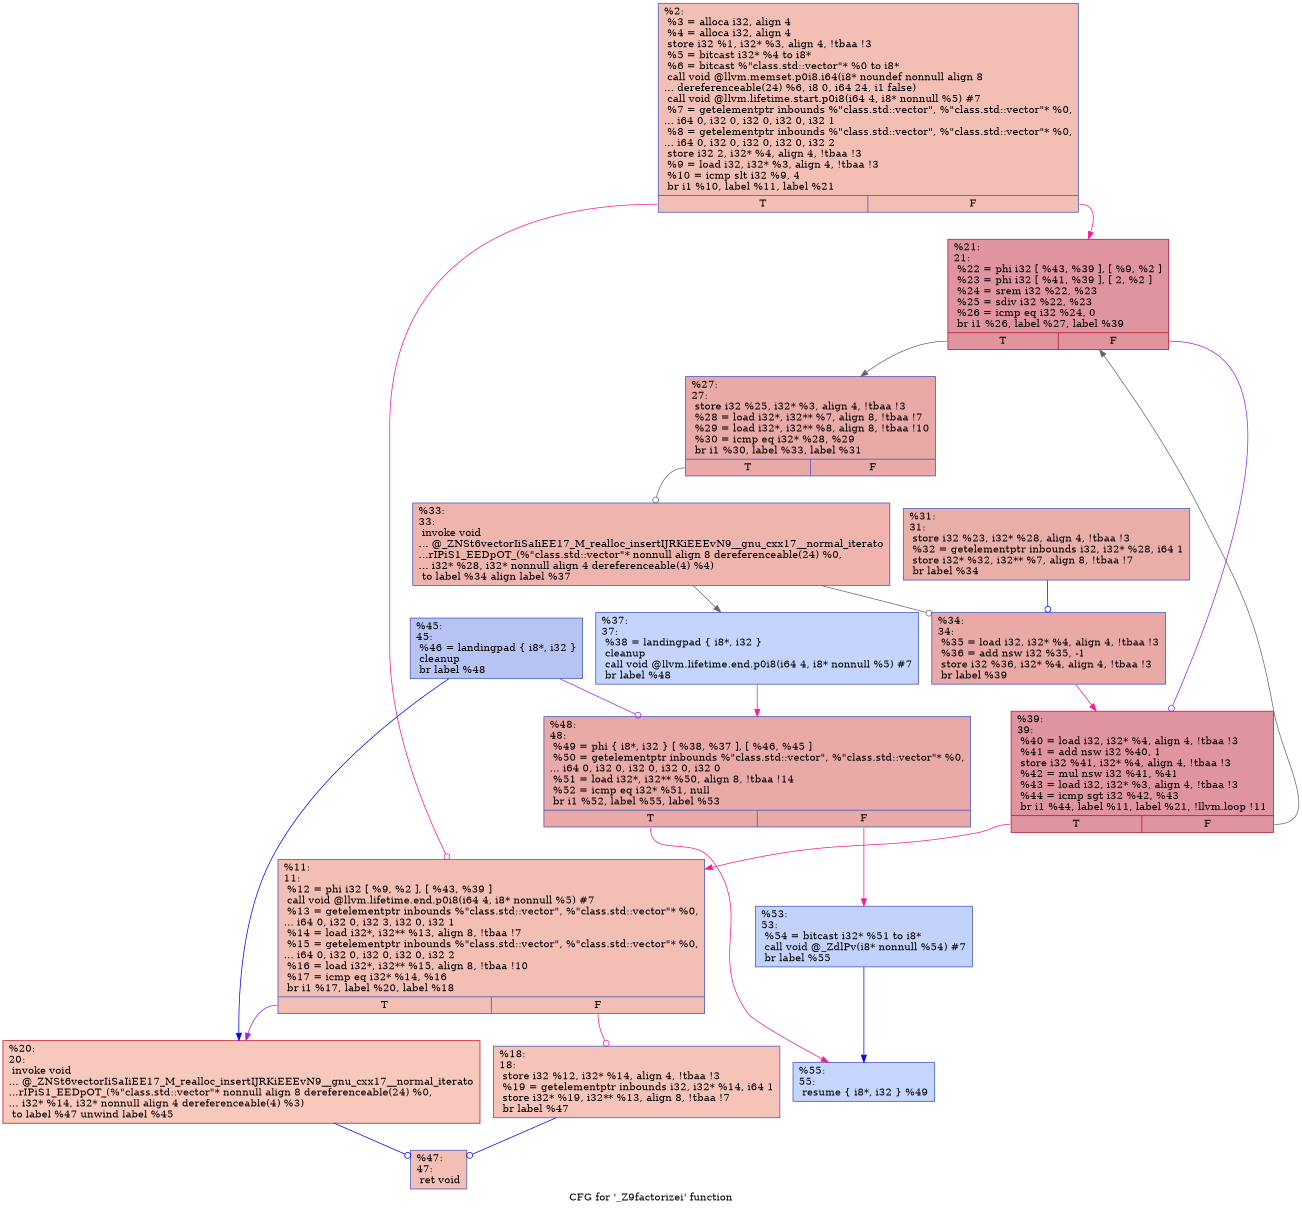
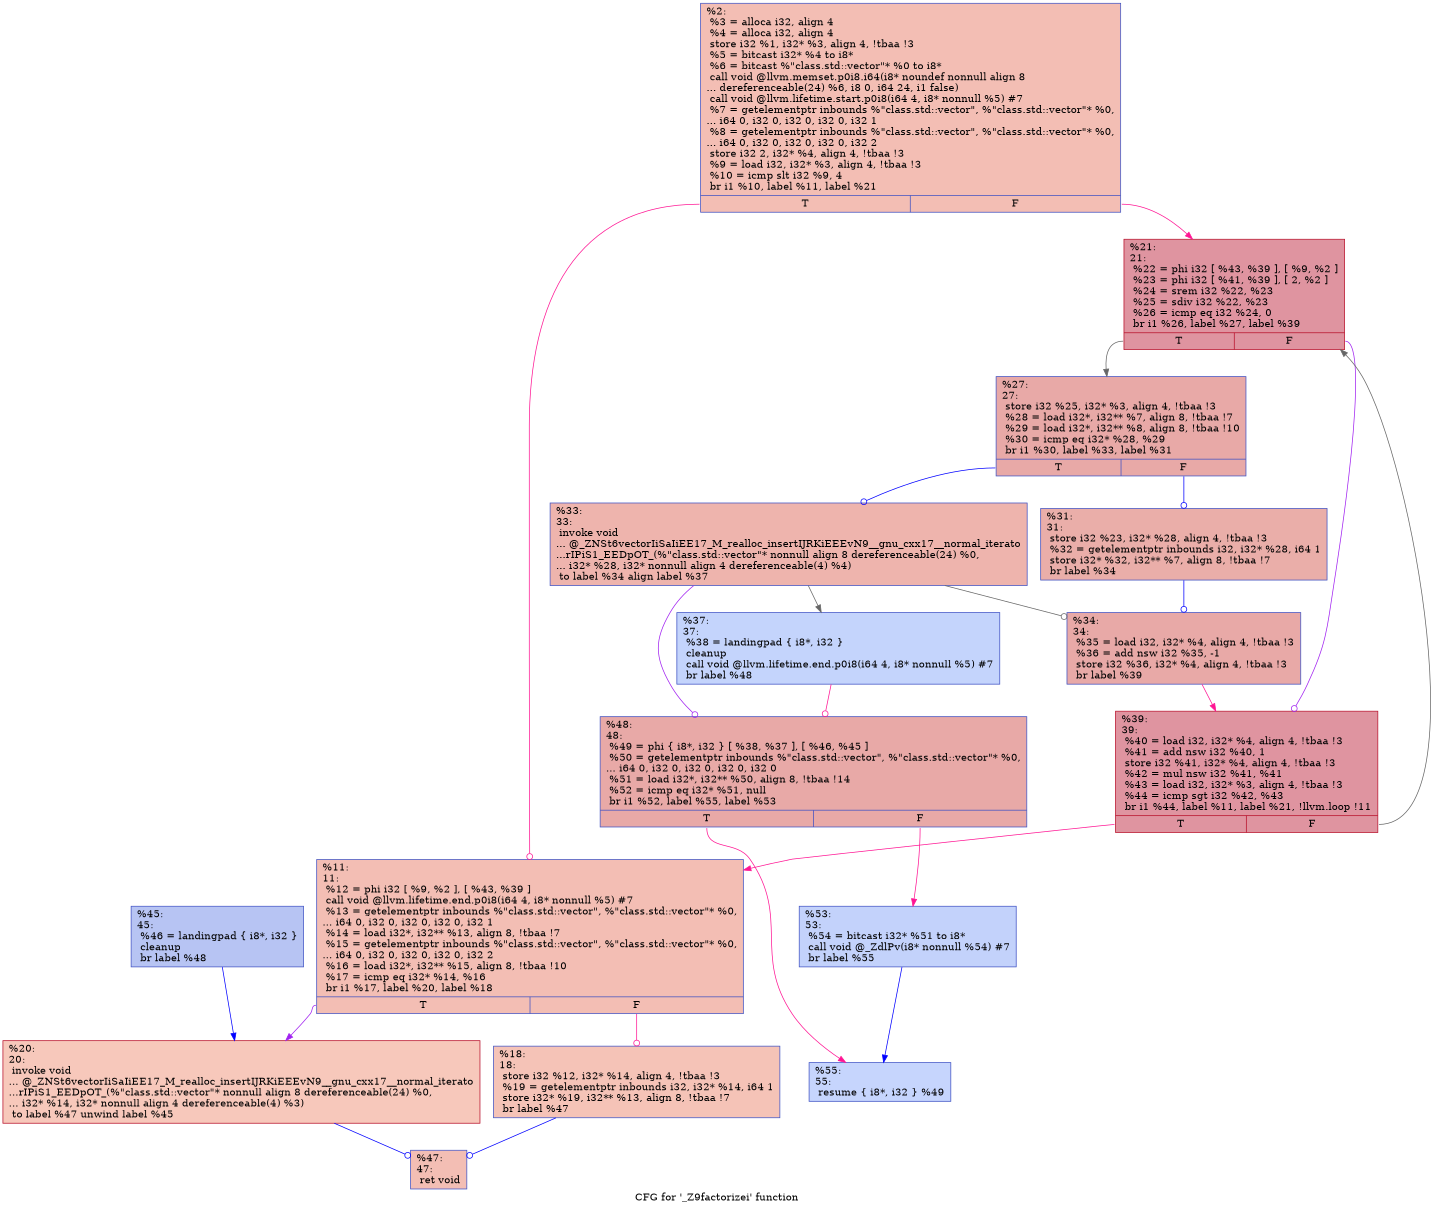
edge "%27:" -> "%33:": color gray40 -> blue
edge "%27:" -> "%31:": added
edge "%45:" -> "%48:": now "%33:" -> "%48:"
edge "%37:" -> "%48:": arrowhead normal -> odot
node "%11:": text "... i64 0, i32 0, i32 3, i32 0, i32 1" -> "... i64 0, i32 0, i32 0, i32 0, i32 1"
